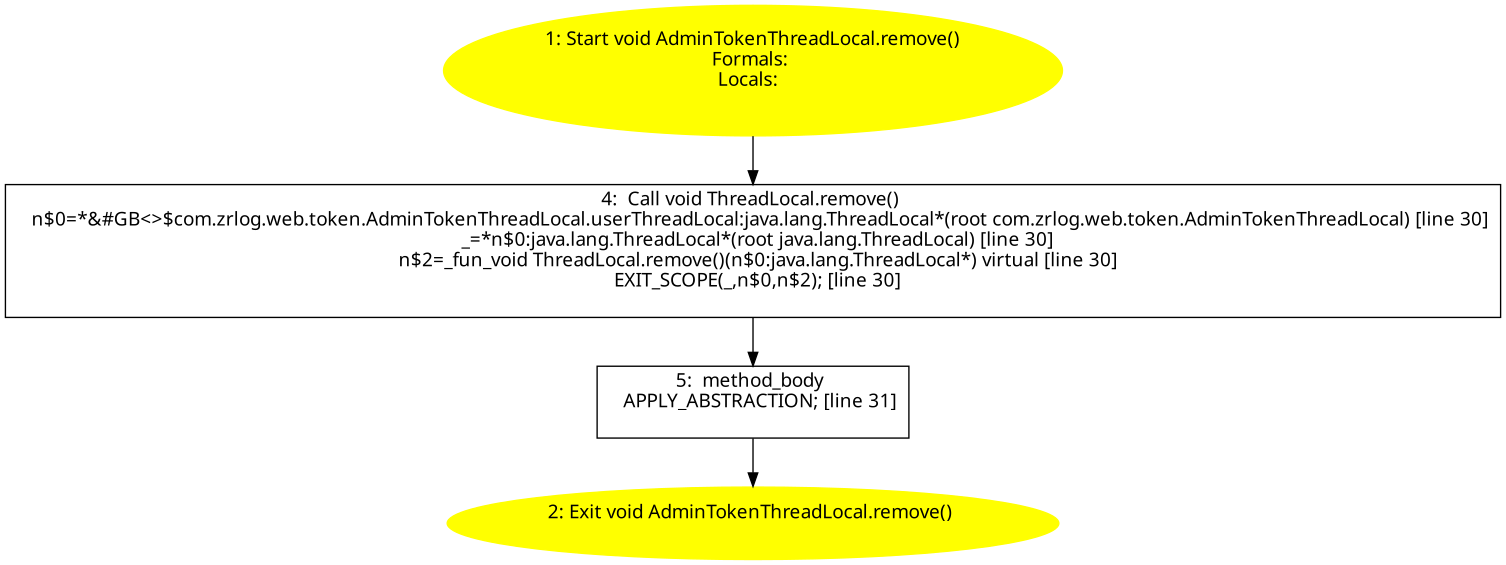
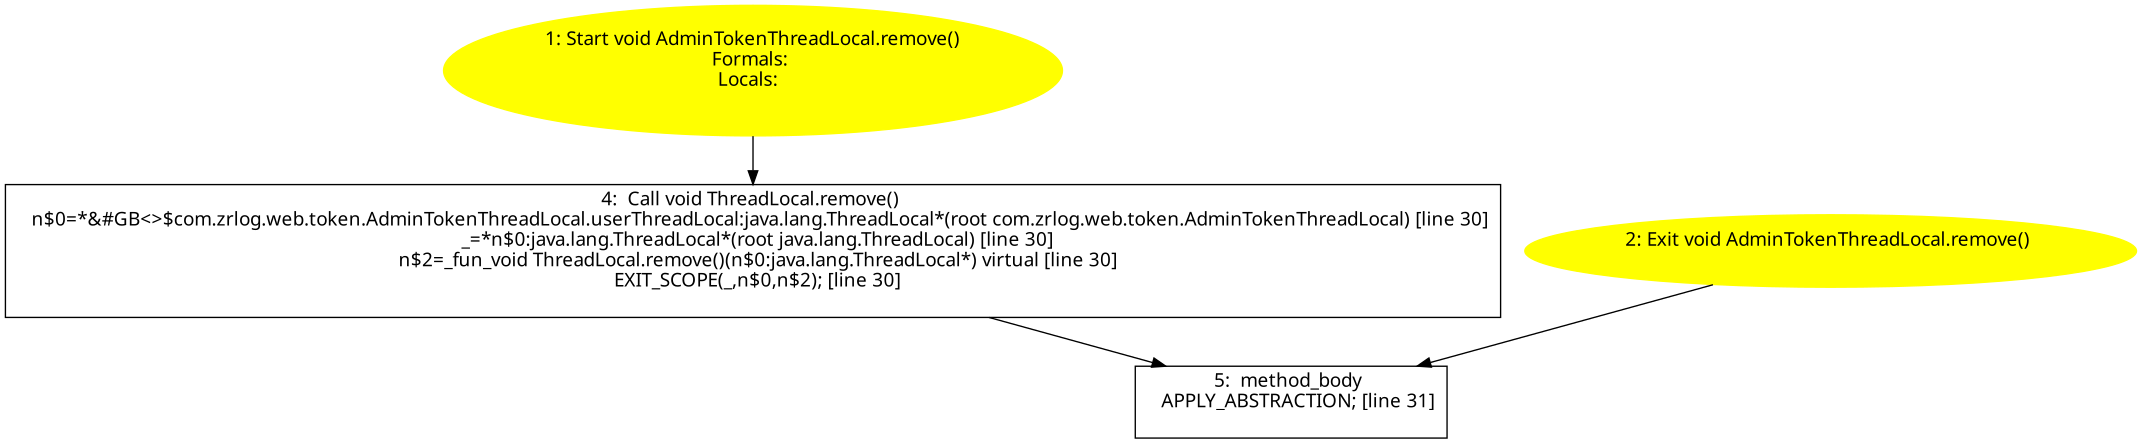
edge "5:  method_body APPLY_ABSTRACTION; [line 31]" -> "2: Exit void AdminTokenThreadLocal.remove()": reversed
